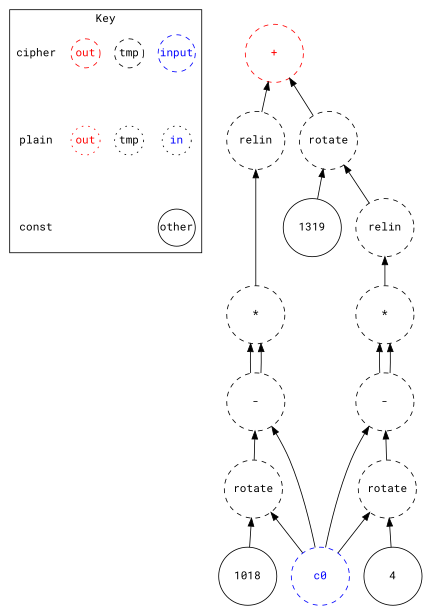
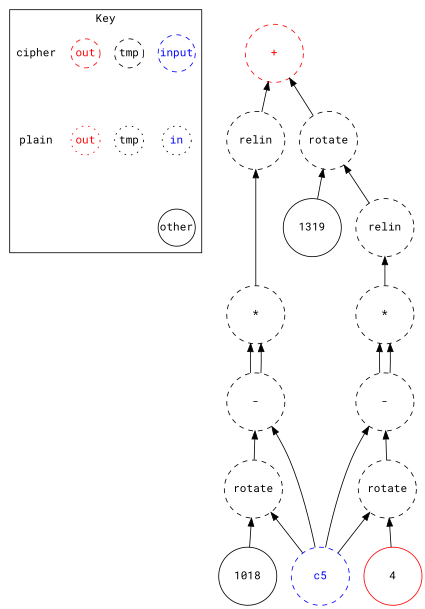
node "const": removed
node "c0": label "c0" -> "c5"
node "4": color black -> red
